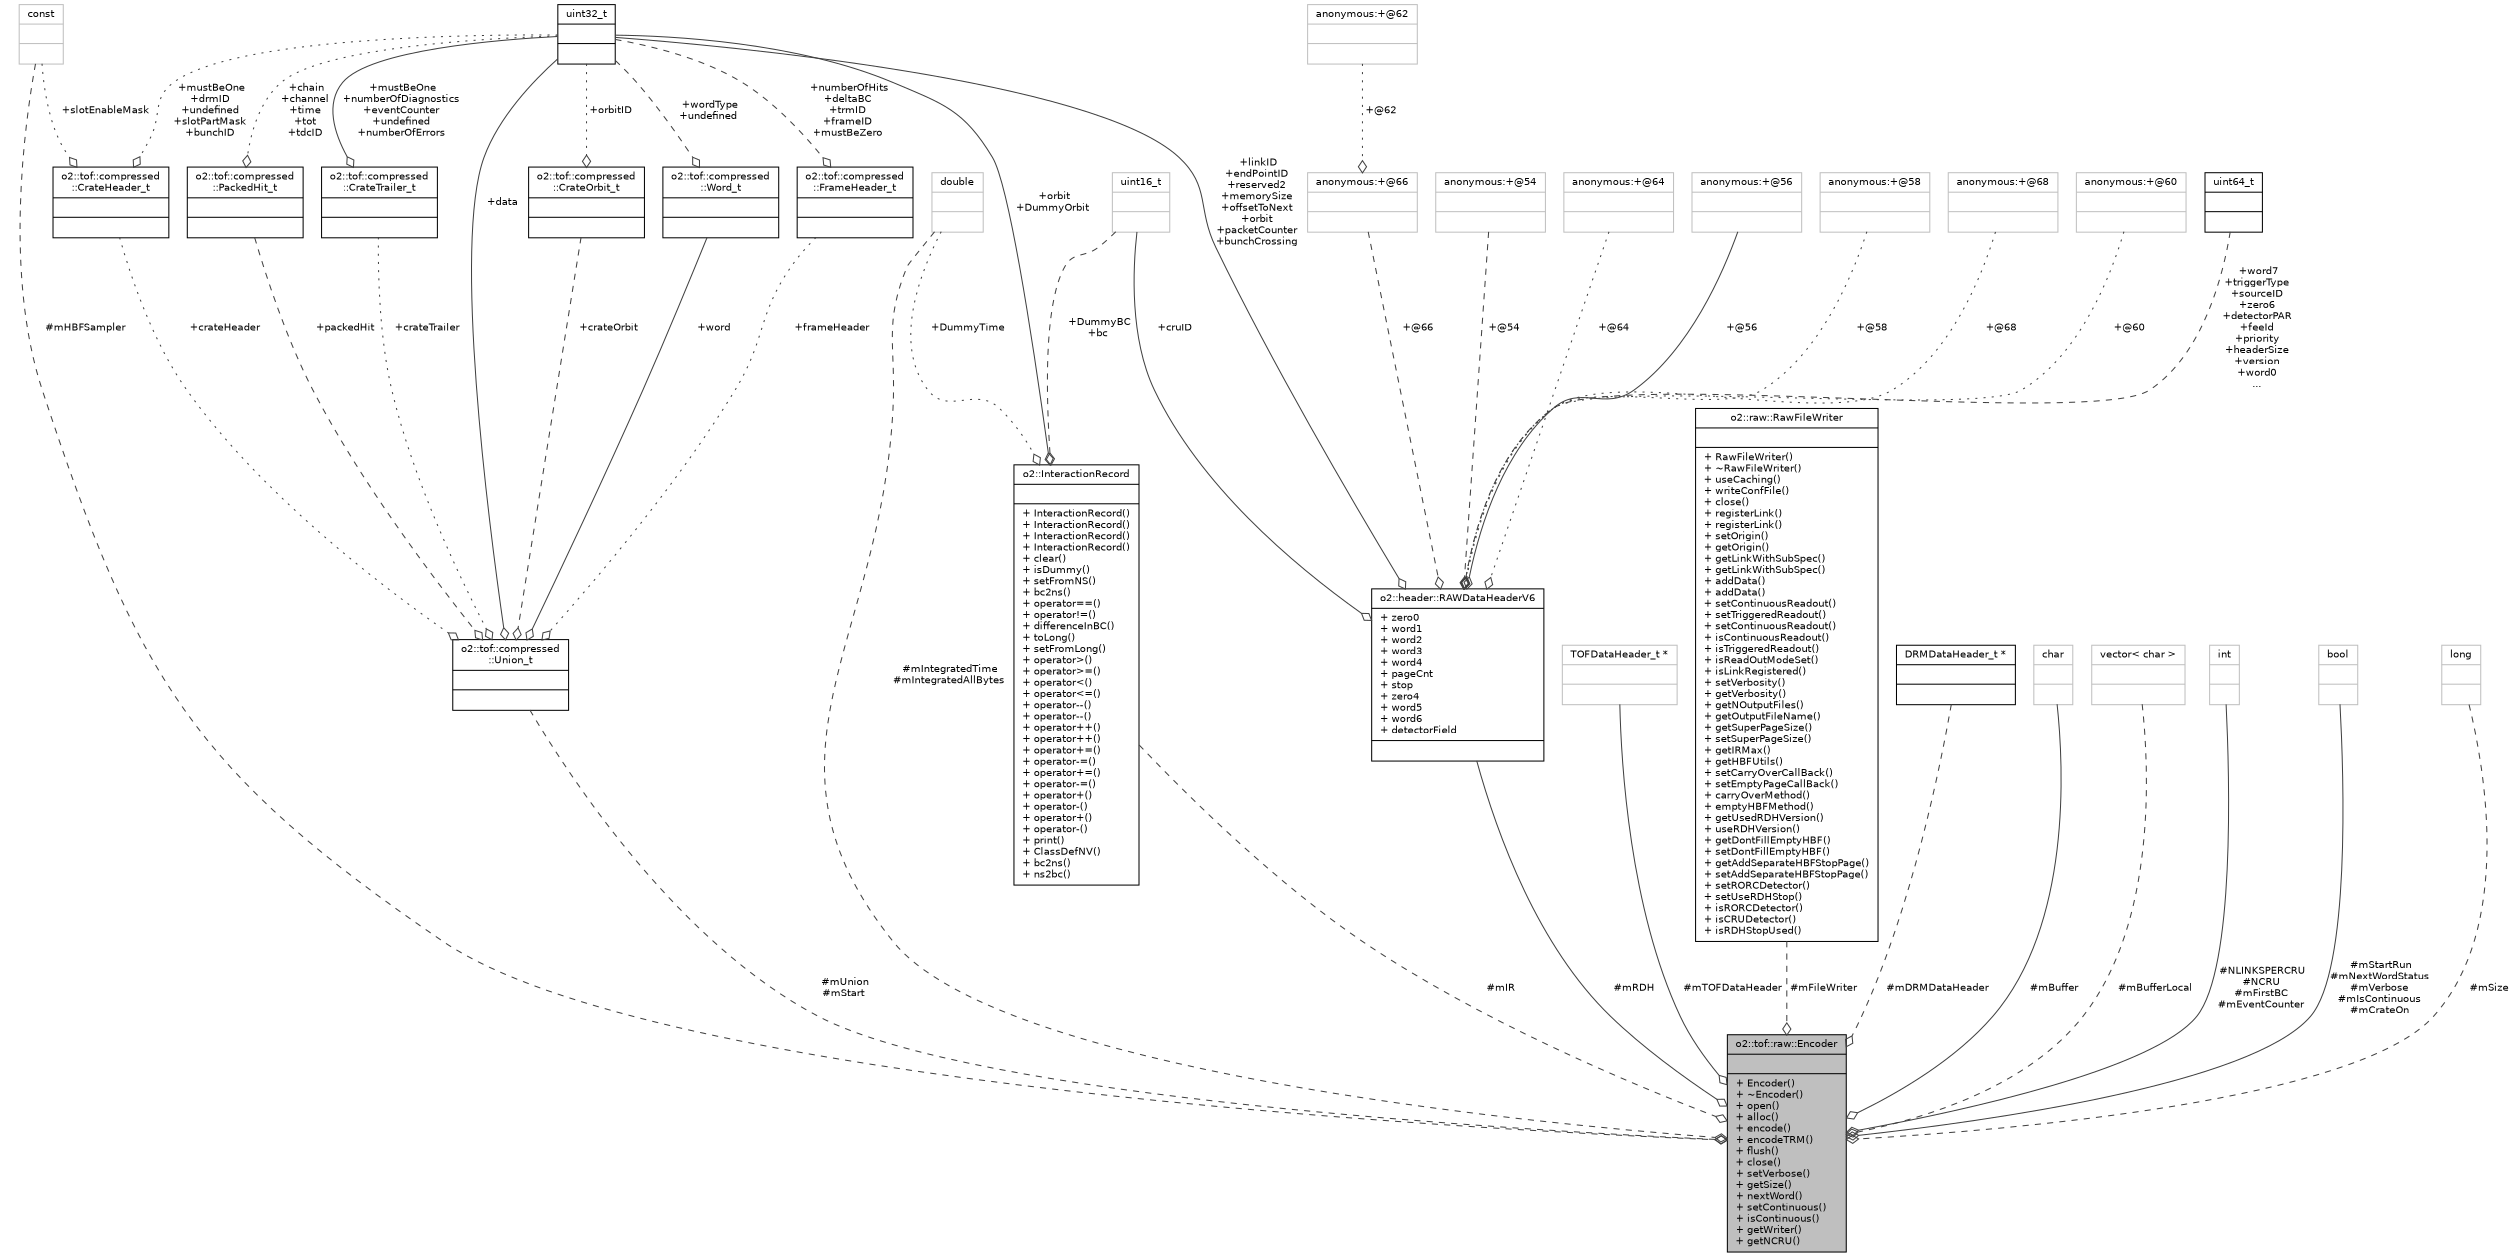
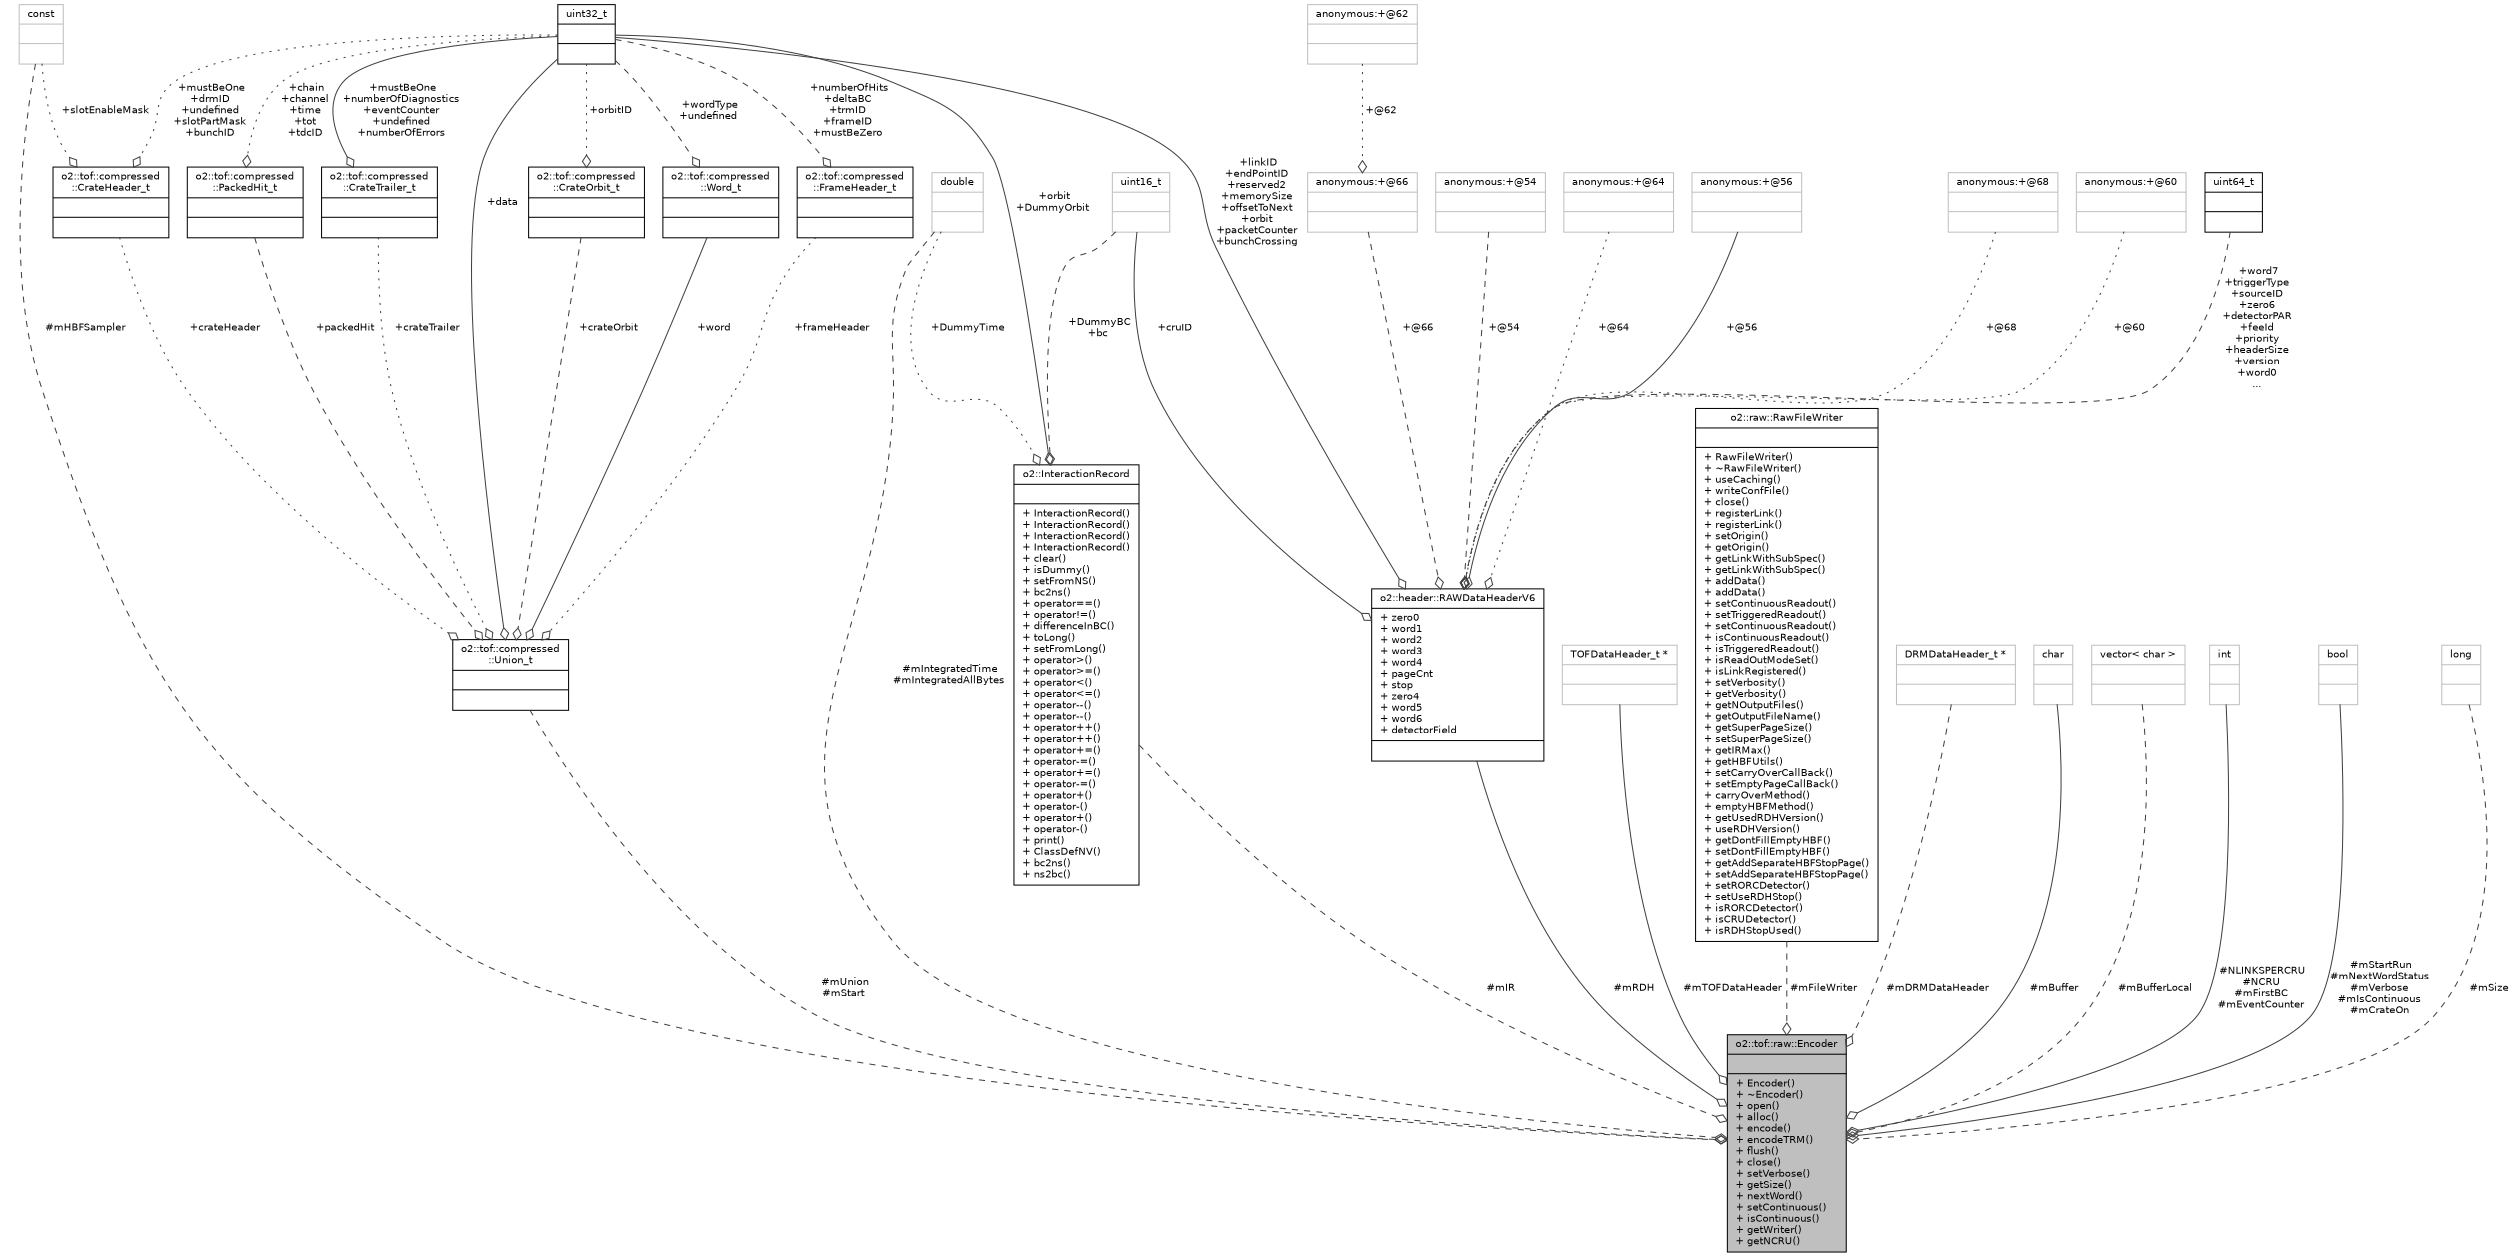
node "anonymous:+@58": removed
node "DRMDataHeader_t *": color black -> grey75
